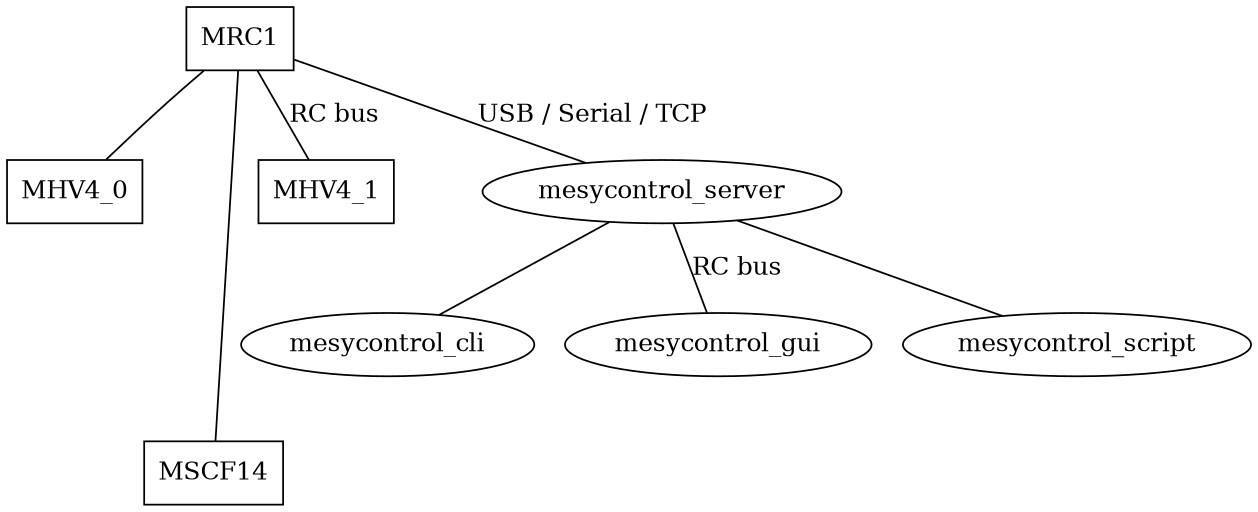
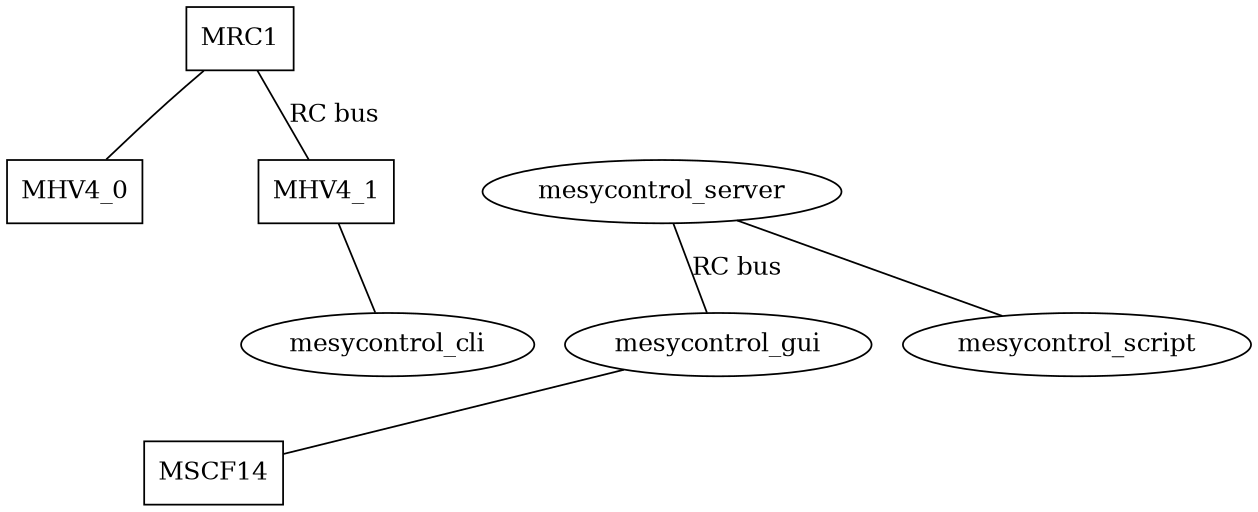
edge "MRC1" -- "mesycontrol_server": removed, label "USB / Serial / TCP"
edge "MRC1" -- "MSCF14": now "mesycontrol_gui" -- "MSCF14"
edge "mesycontrol_server" -- "mesycontrol_cli": now "MHV4_1" -- "mesycontrol_cli"
